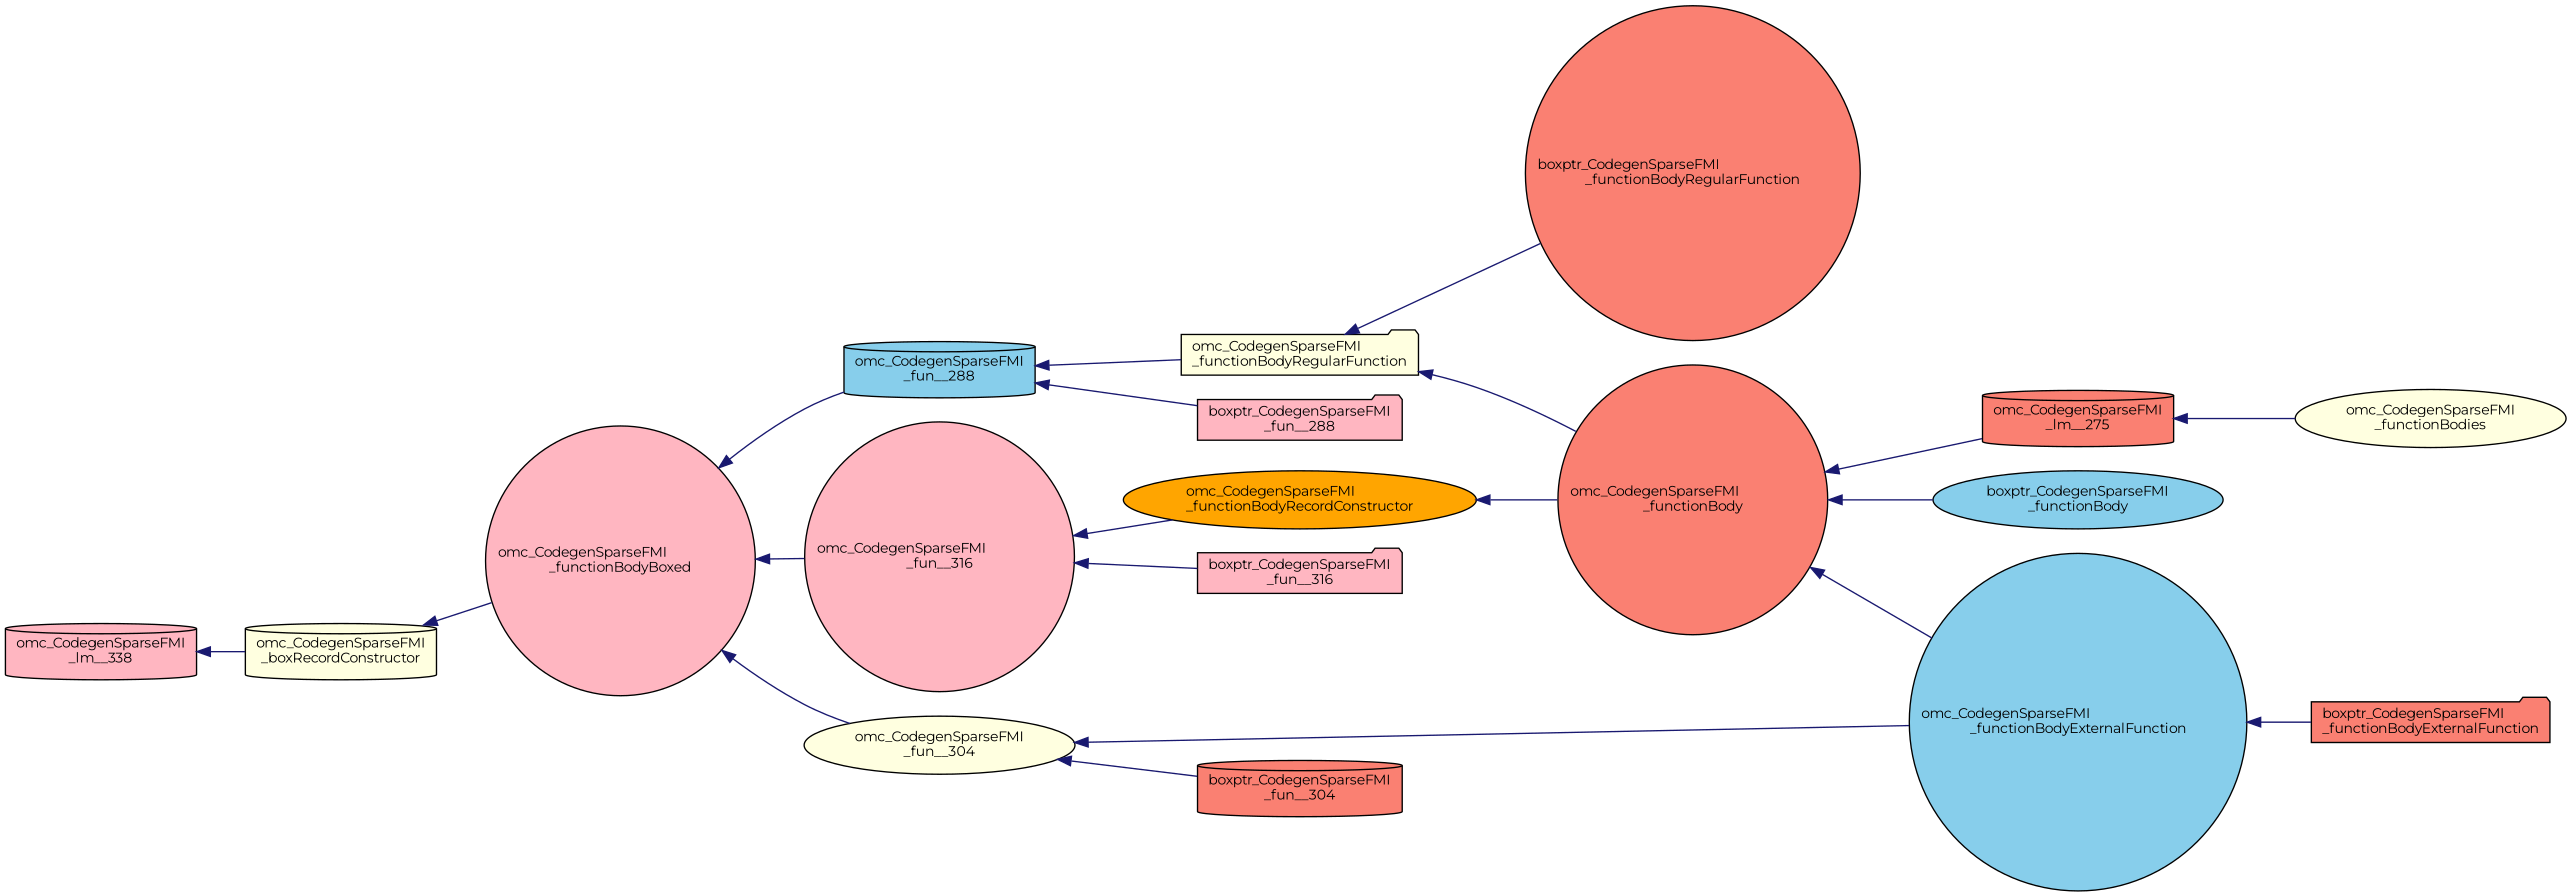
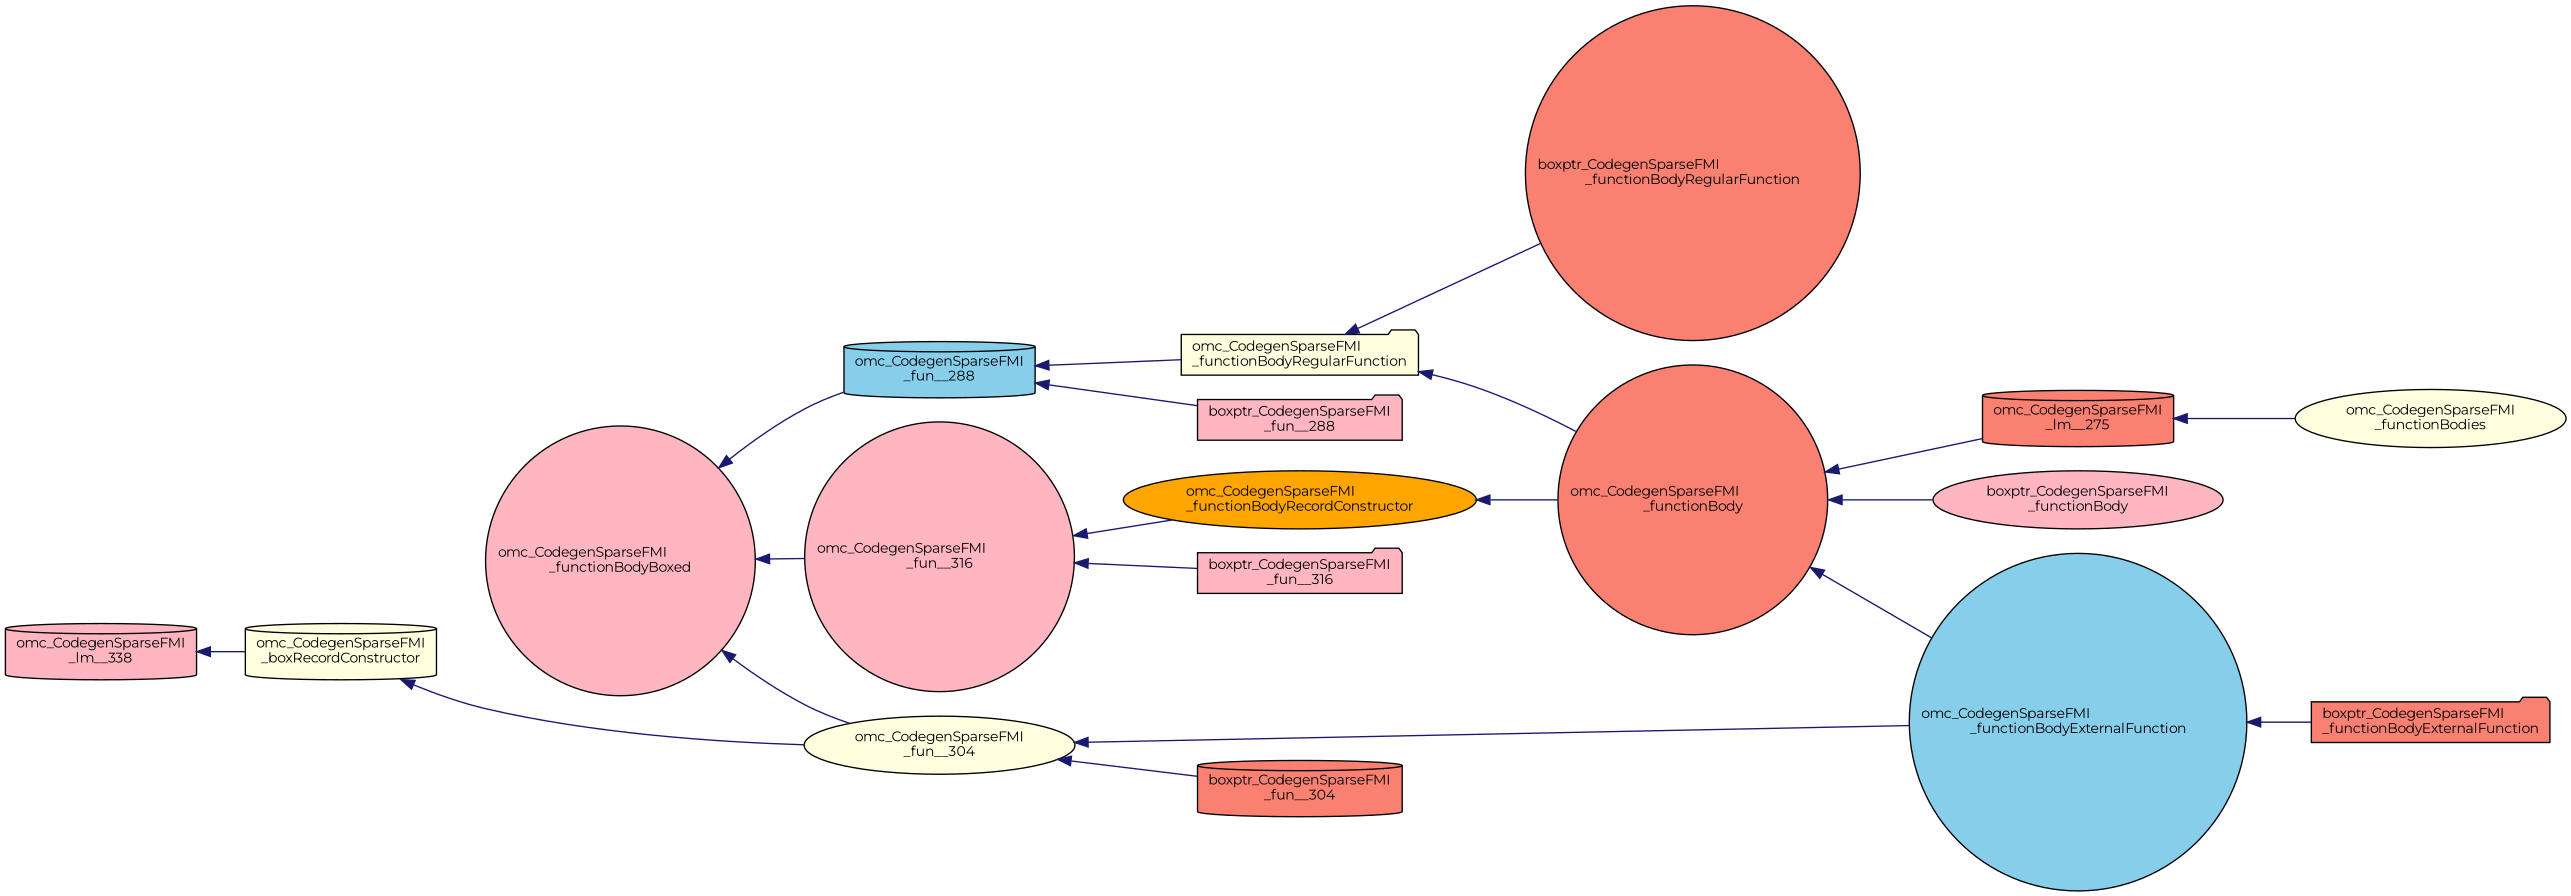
node "boxptr_CodegenSparseFMI _functionBody": fillcolor skyblue -> lightpink
edge "omc_CodegenSparseFMI _functionBodyBoxed" -> "omc_CodegenSparseFMI _boxRecordConstructor": now "omc_CodegenSparseFMI _fun__304" -> "omc_CodegenSparseFMI _boxRecordConstructor"
